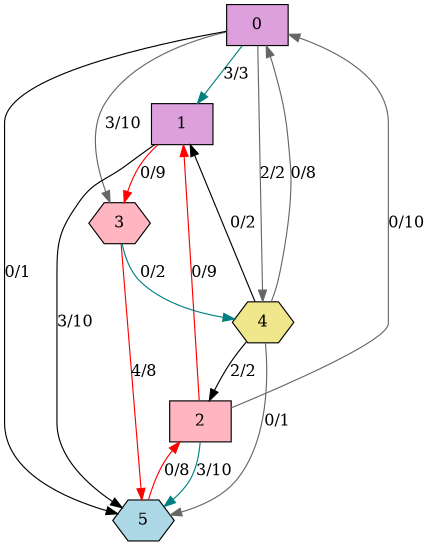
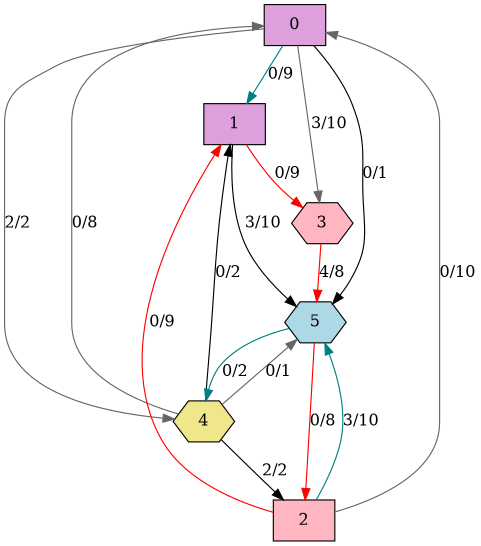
edge "0" -> "1": label "3/3" -> "0/9"
edge "3" -> "4": now "5" -> "4"
